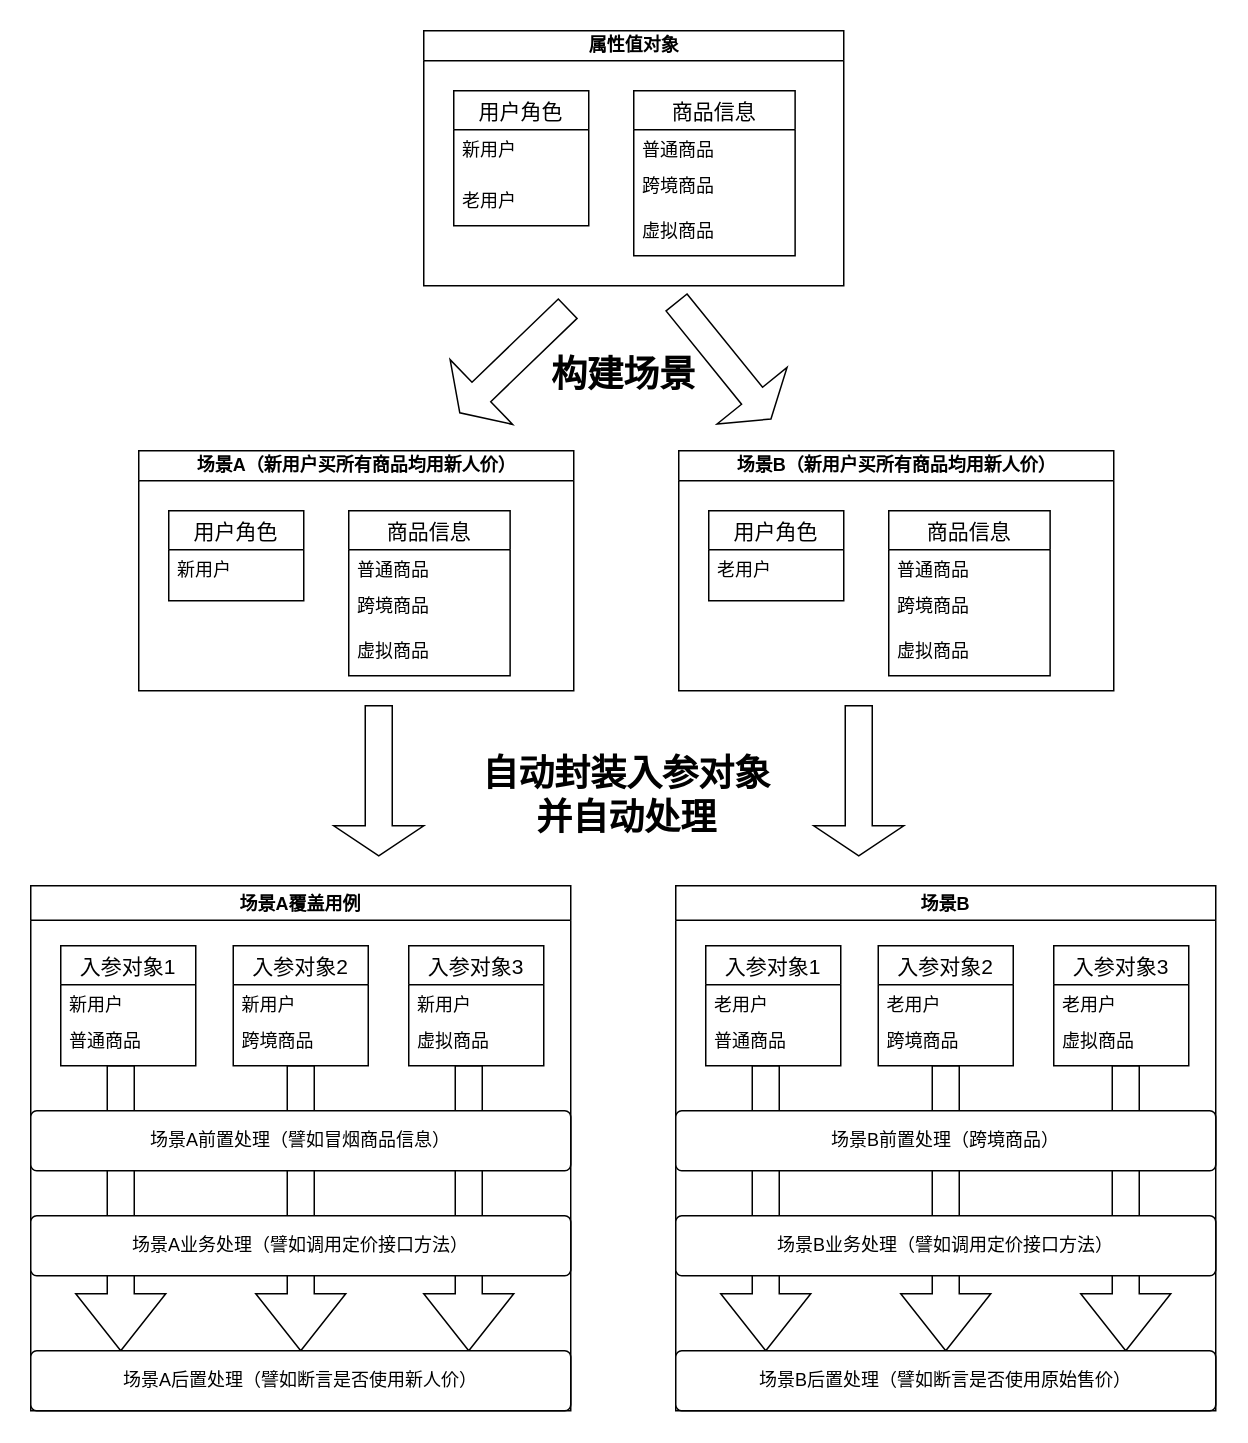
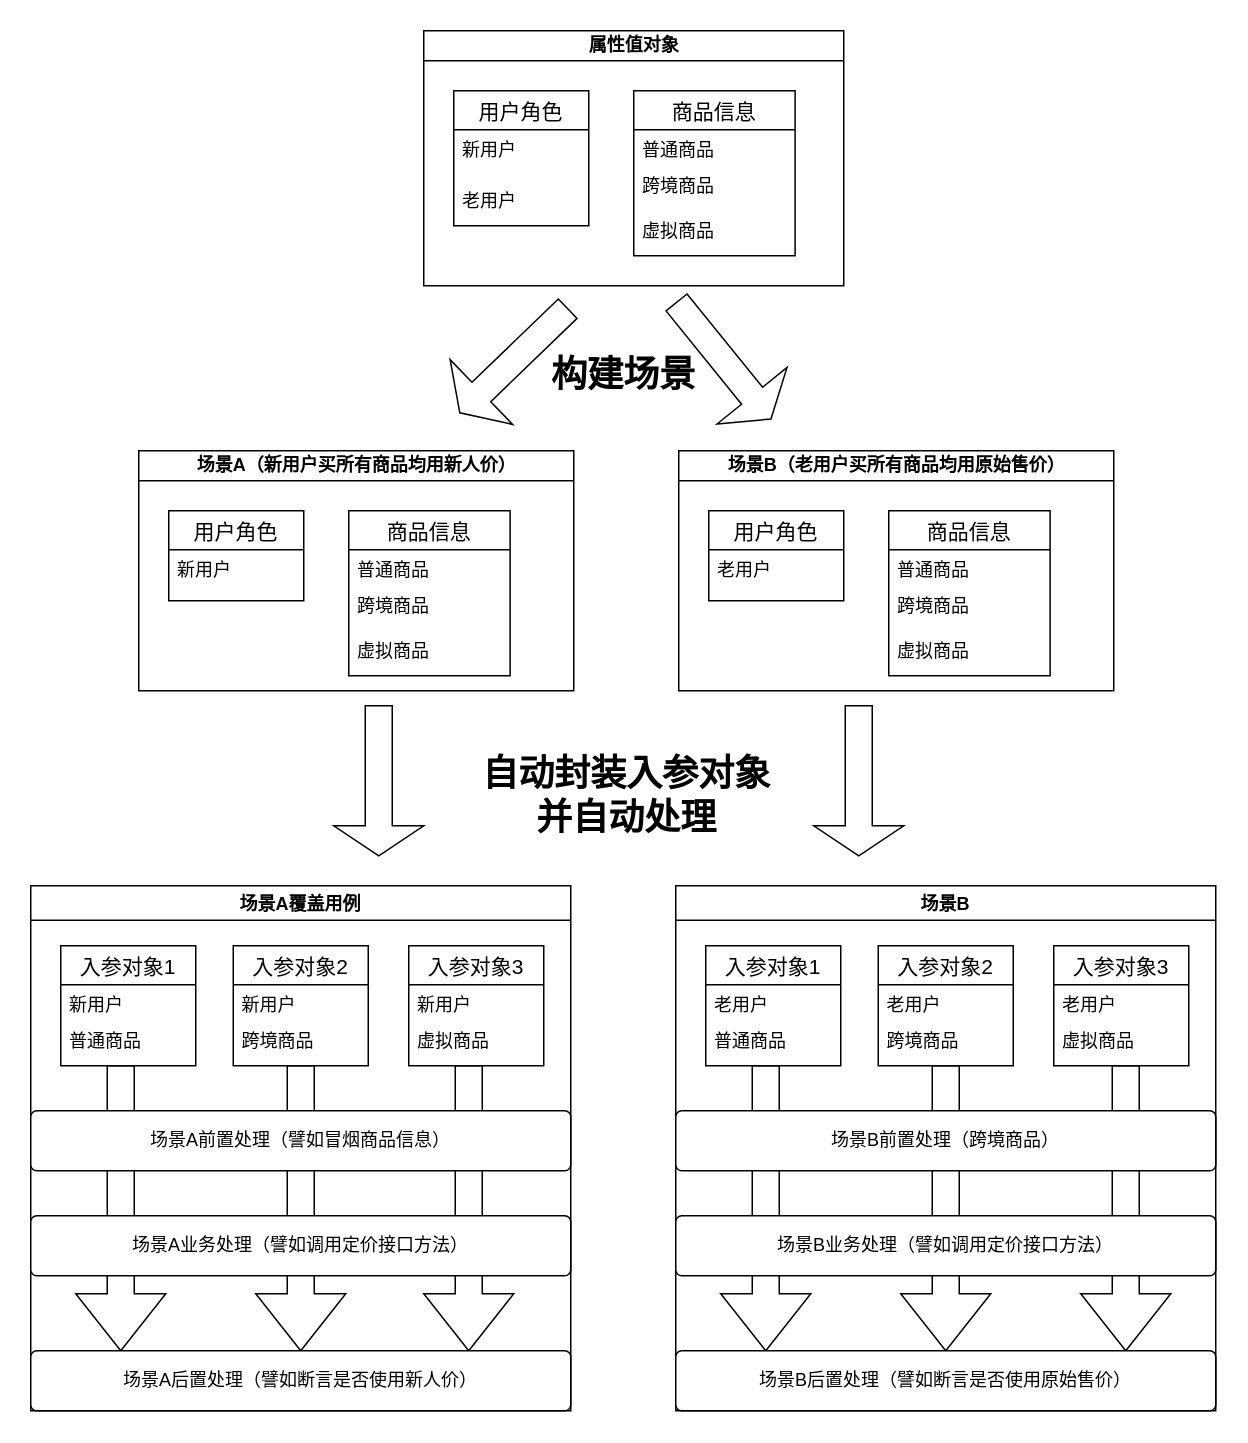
node "场景B（新用户买所有商品均用新人价）": label "场景B（新用户买所有商品均用新人价）" -> "场景B（老用户买所有商品均用原始售价）"
